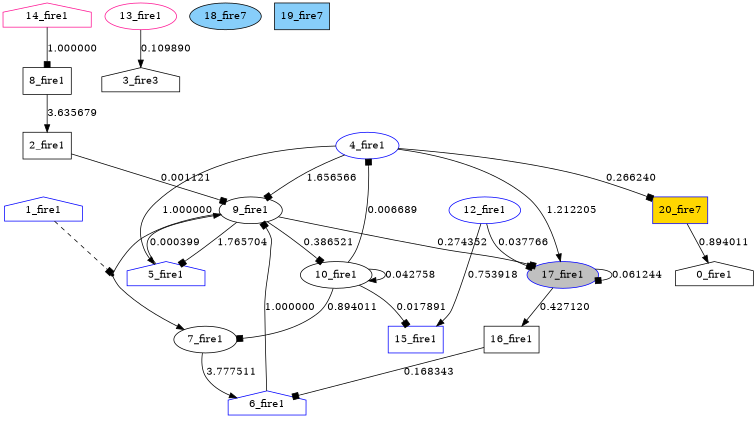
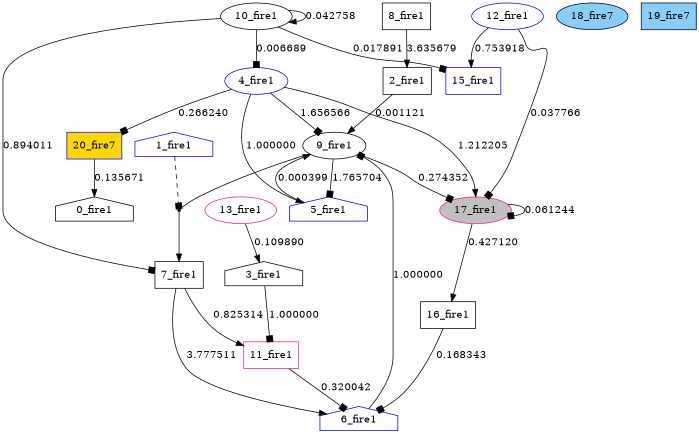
node "14_fire1": removed
node "3_fire3": label "3_fire3" -> "3_fire1"
edge "2_fire1" -> "9_fire1": arrowhead box -> normal
edge "9_fire1" -> "10_fire1": removed, label "0.386521"
edge "20_fire7" -> "0_fire1": label "0.894011" -> "0.135671"
node "17_fire1": color blue -> deeppink
node "7_fire1": shape ellipse -> box
node "11_fire1": added
